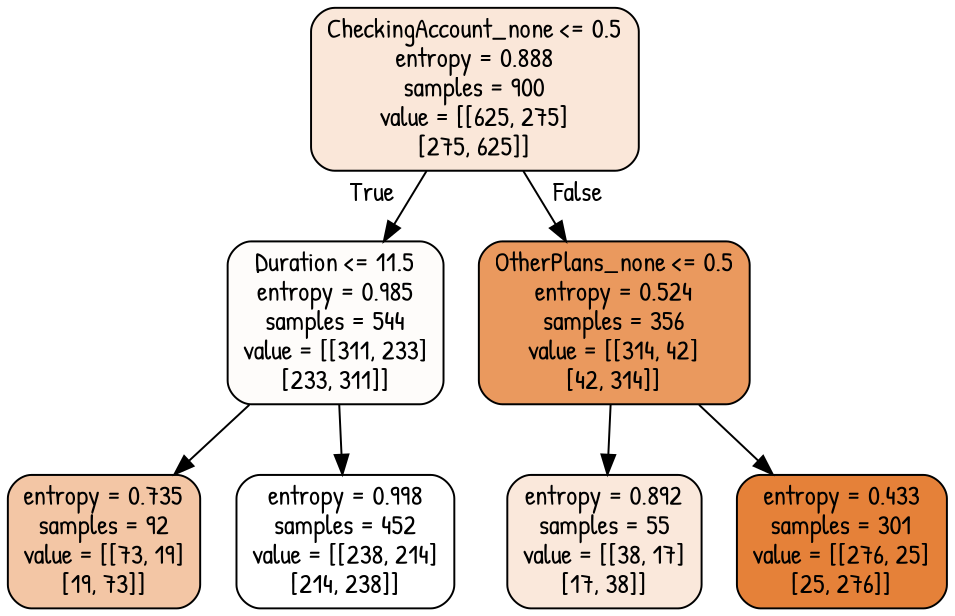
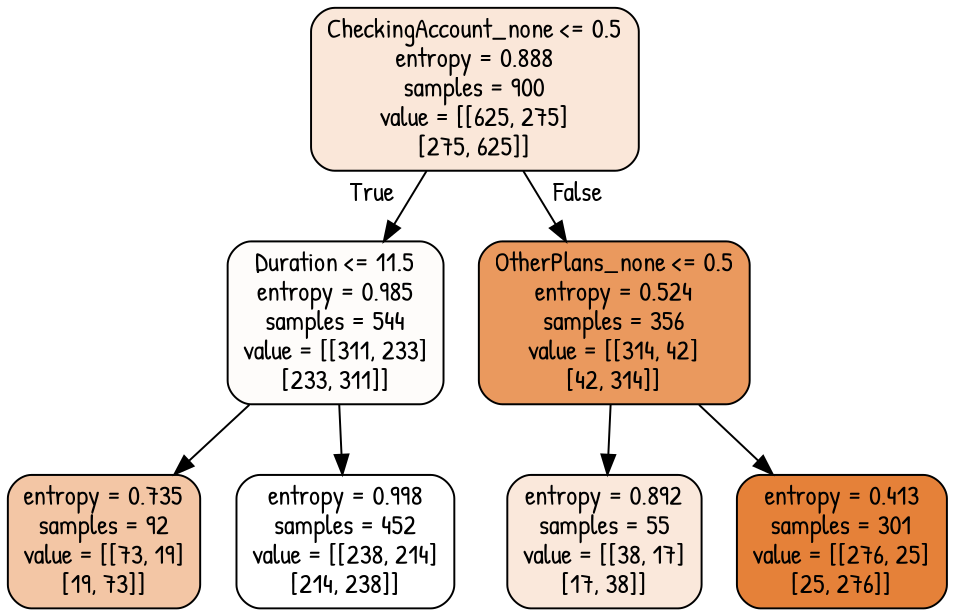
node "entropy = 0.433 samples = 301 value = [[276, 25] [25, 276]]": label "entropy = 0.433 samples = 301 value = [[276, 25] [25, 276]]" -> "entropy = 0.413 samples = 301 value = [[276, 25] [25, 276]]"
